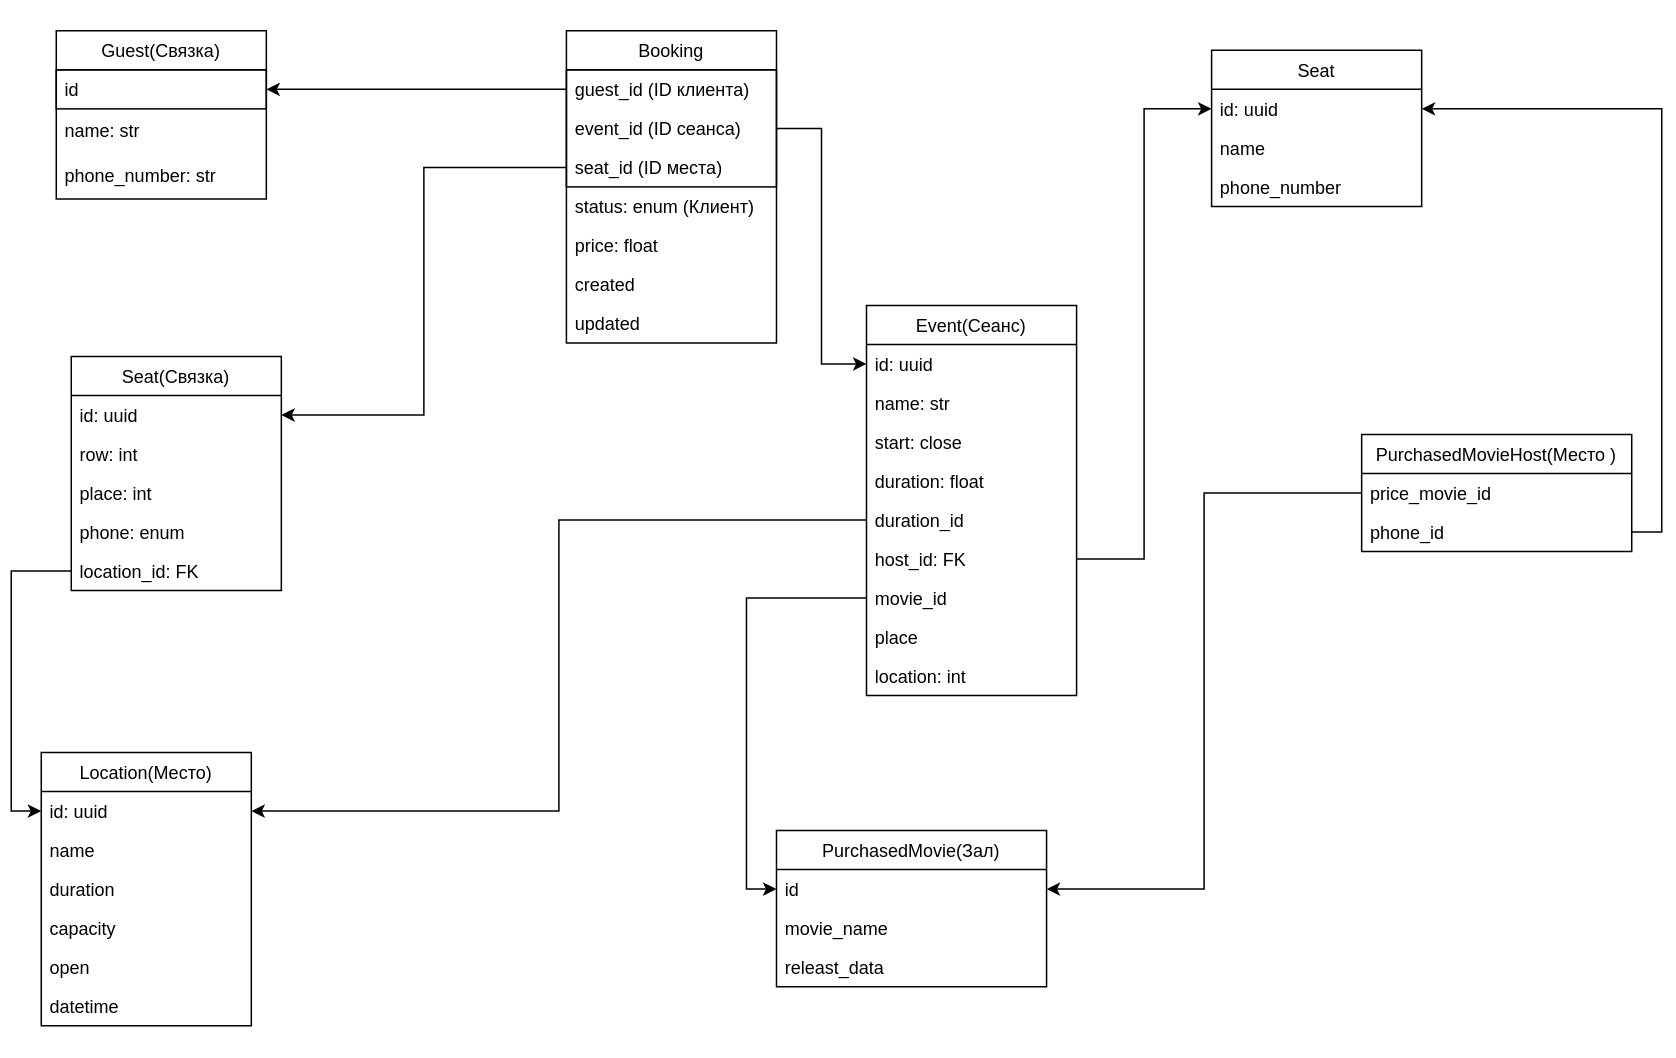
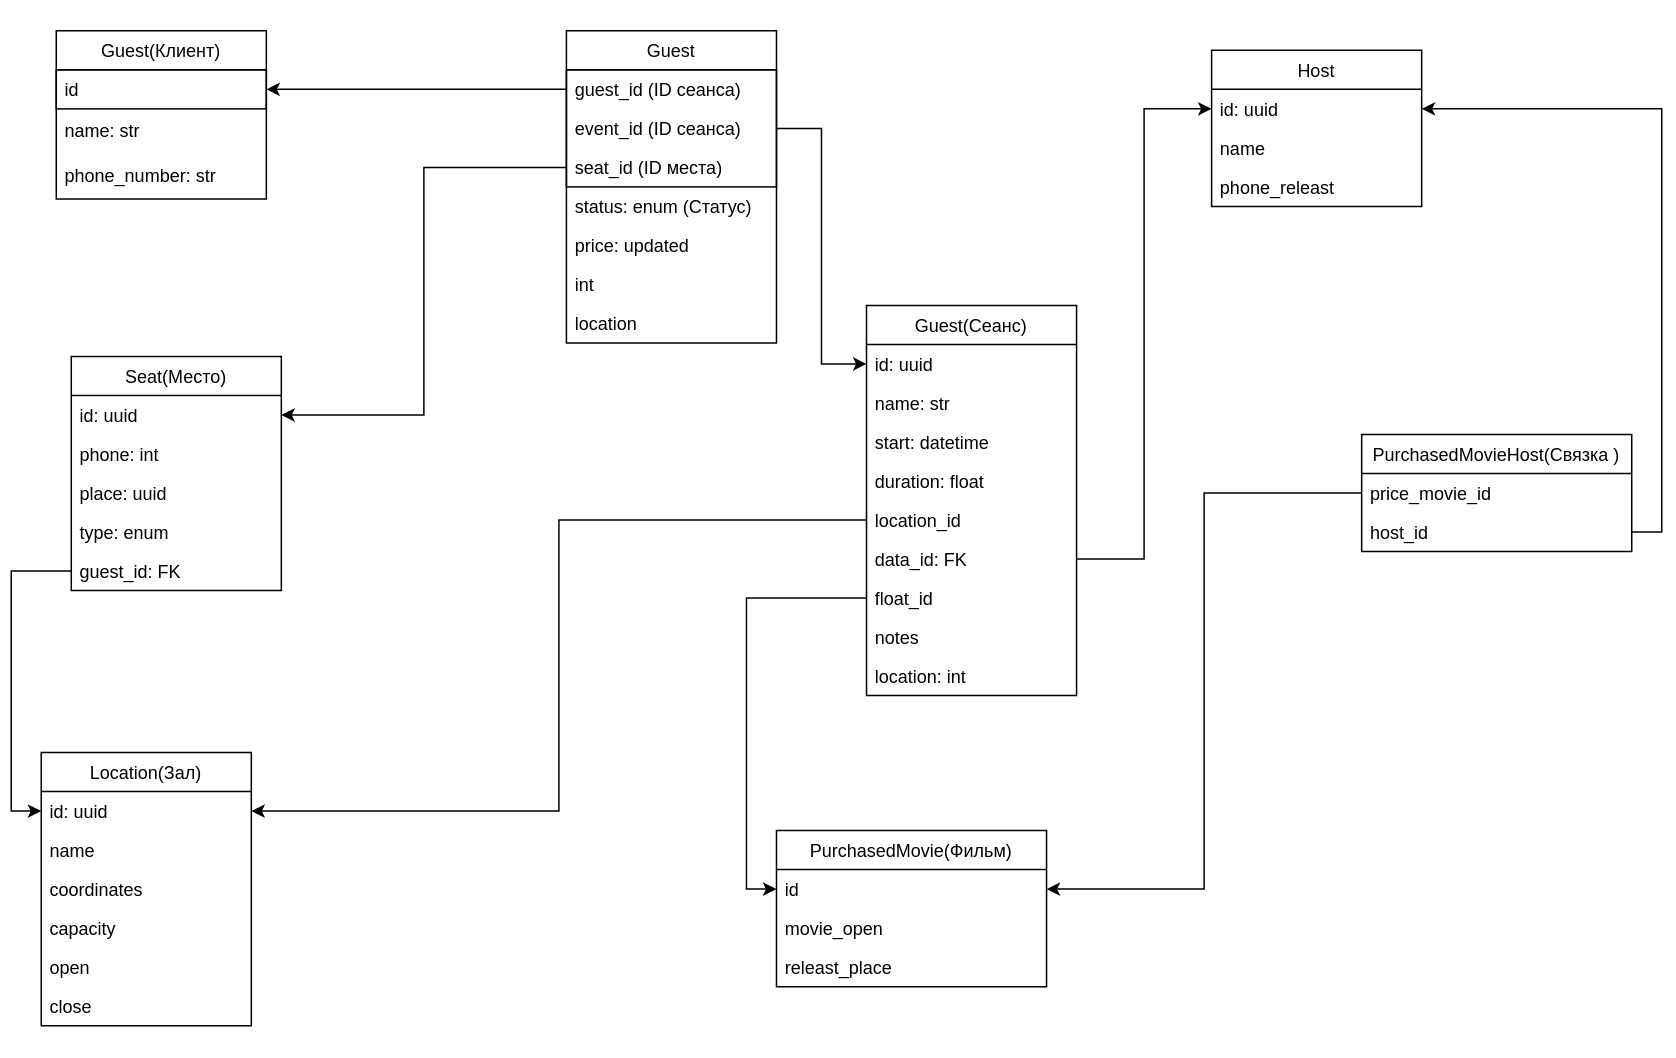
node "Guest(Связка)": label "Guest(Связка)" -> "Guest(Клиент)"
node "Booking": label "Booking" -> "Guest"
node "Seat": label "Seat" -> "Host"
node "guest_id (ID клиента)": label "guest_id (ID клиента)" -> "guest_id (ID сеанса)"
node "phone_number": label "phone_number" -> "phone_releast"
node "status: enum (Клиент)": label "status: enum (Клиент)" -> "status: enum (Статус)"
node "price: float": label "price: float" -> "price: updated"
node "created": label "created" -> "int"
node "updated": label "updated" -> "location"
node "Event(Сеанс)": label "Event(Сеанс)" -> "Guest(Сеанс)"
node "Seat(Связка)": label "Seat(Связка)" -> "Seat(Место)"
node "start: close": label "start: close" -> "start: datetime"
node "row: int": label "row: int" -> "phone: int"
node "PurchasedMovieHost(Место )": label "PurchasedMovieHost(Место )" -> "PurchasedMovieHost(Связка )"
node "place: int": label "place: int" -> "place: uuid"
node "duration_id": label "duration_id" -> "location_id"
node "phone: enum": label "phone: enum" -> "type: enum"
node "phone_id": label "phone_id" -> "host_id"
node "host_id: FK": label "host_id: FK" -> "data_id: FK"
node "location_id: FK": label "location_id: FK" -> "guest_id: FK"
node "movie_id": label "movie_id" -> "float_id"
node "place": label "place" -> "notes"
node "Location(Место)": label "Location(Место)" -> "Location(Зал)"
node "PurchasedMovie(Зал)": label "PurchasedMovie(Зал)" -> "PurchasedMovie(Фильм)"
node "duration": label "duration" -> "coordinates"
node "movie_name": label "movie_name" -> "movie_open"
node "releast_data": label "releast_data" -> "releast_place"
node "datetime": label "datetime" -> "close"
